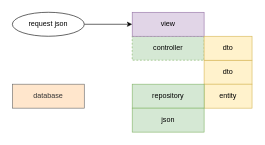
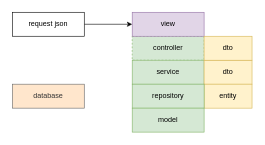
node "request json": shape ellipse -> rectangle
node "service": added
node "json": label "json" -> "model"
